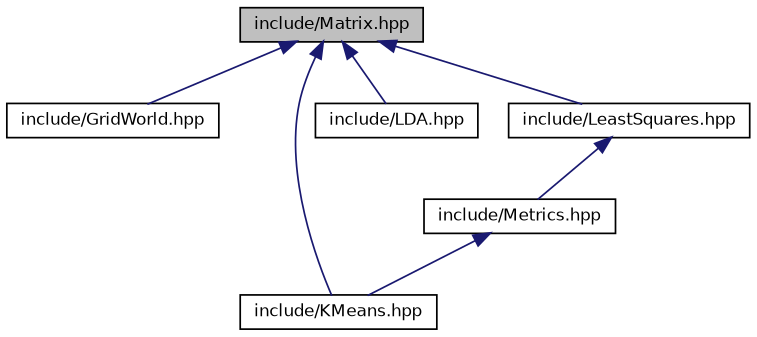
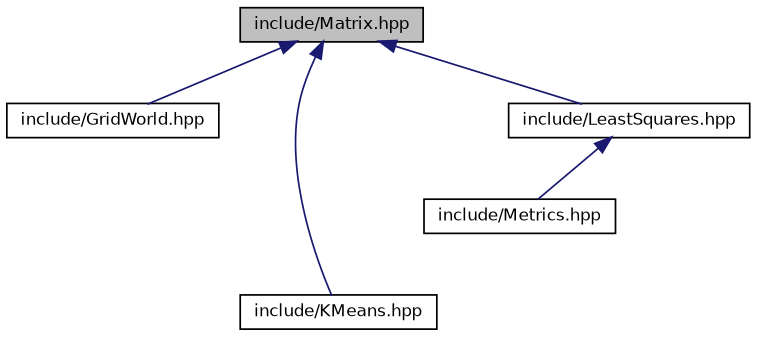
node "include/LDA.hpp": removed
edge "include/KMeans.hpp" -> "include/Metrics.hpp": removed
